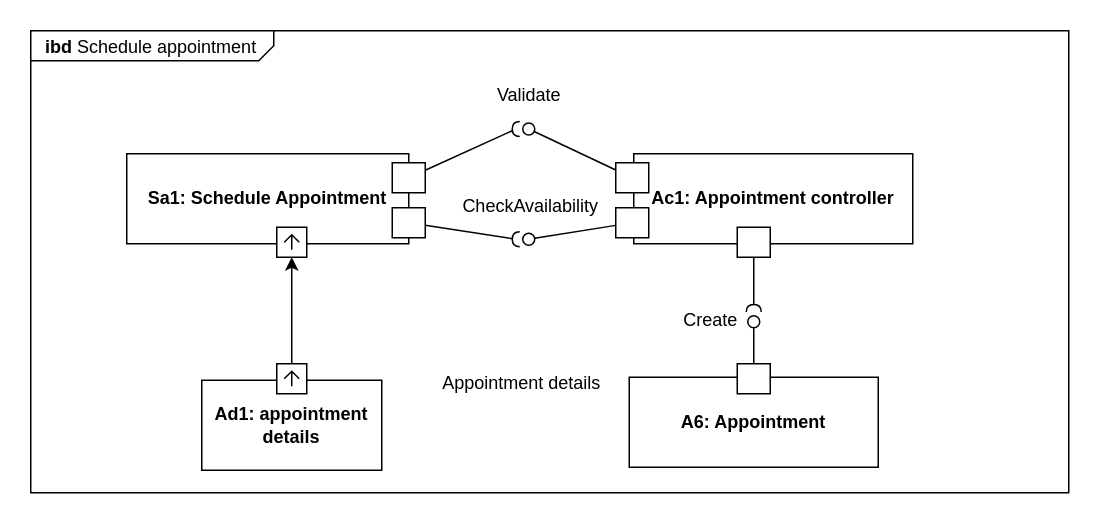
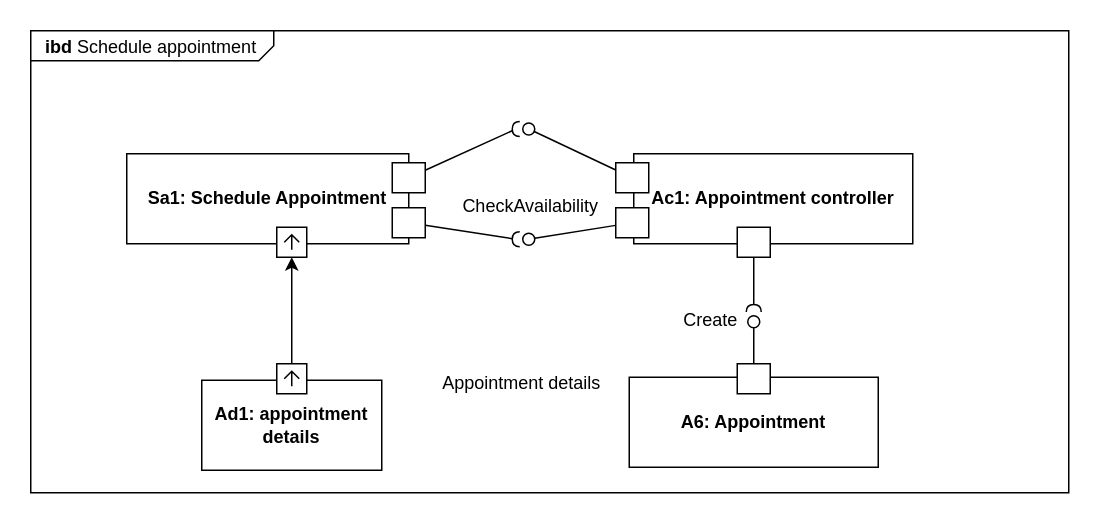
node "Validate": removed
